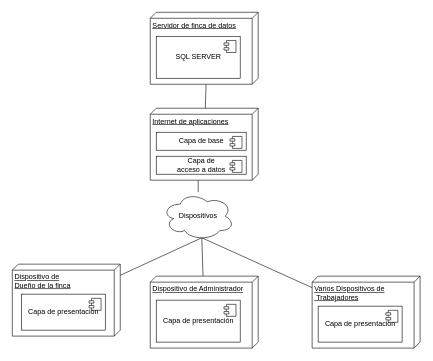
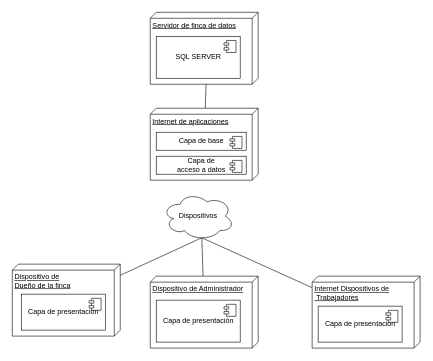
edge "Internet de aplicaciones" -- "Dispositivos": removed
node "Varios Dispositivos de Trabajadores": label "Varios Dispositivos de Trabajadores" -> "Internet Dispositivos de Trabajadores"
